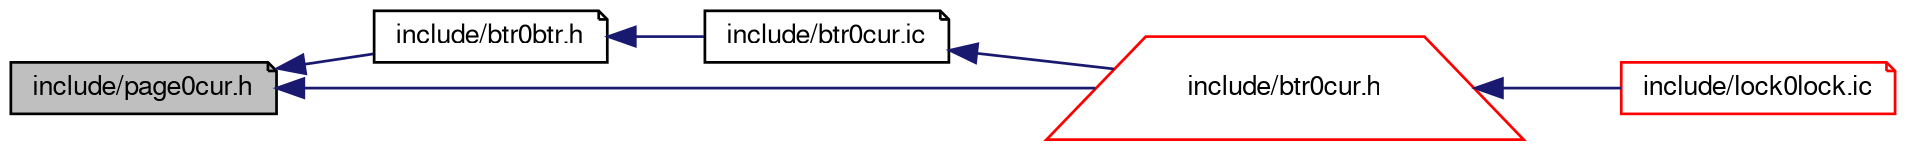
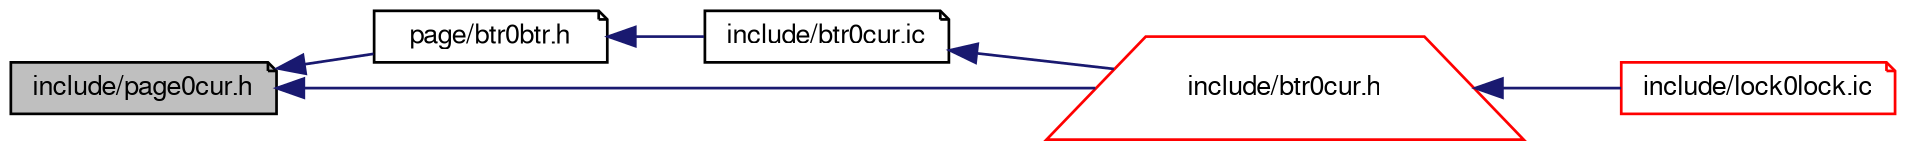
node "include/btr0btr.h": label "include/btr0btr.h" -> "page/btr0btr.h"
